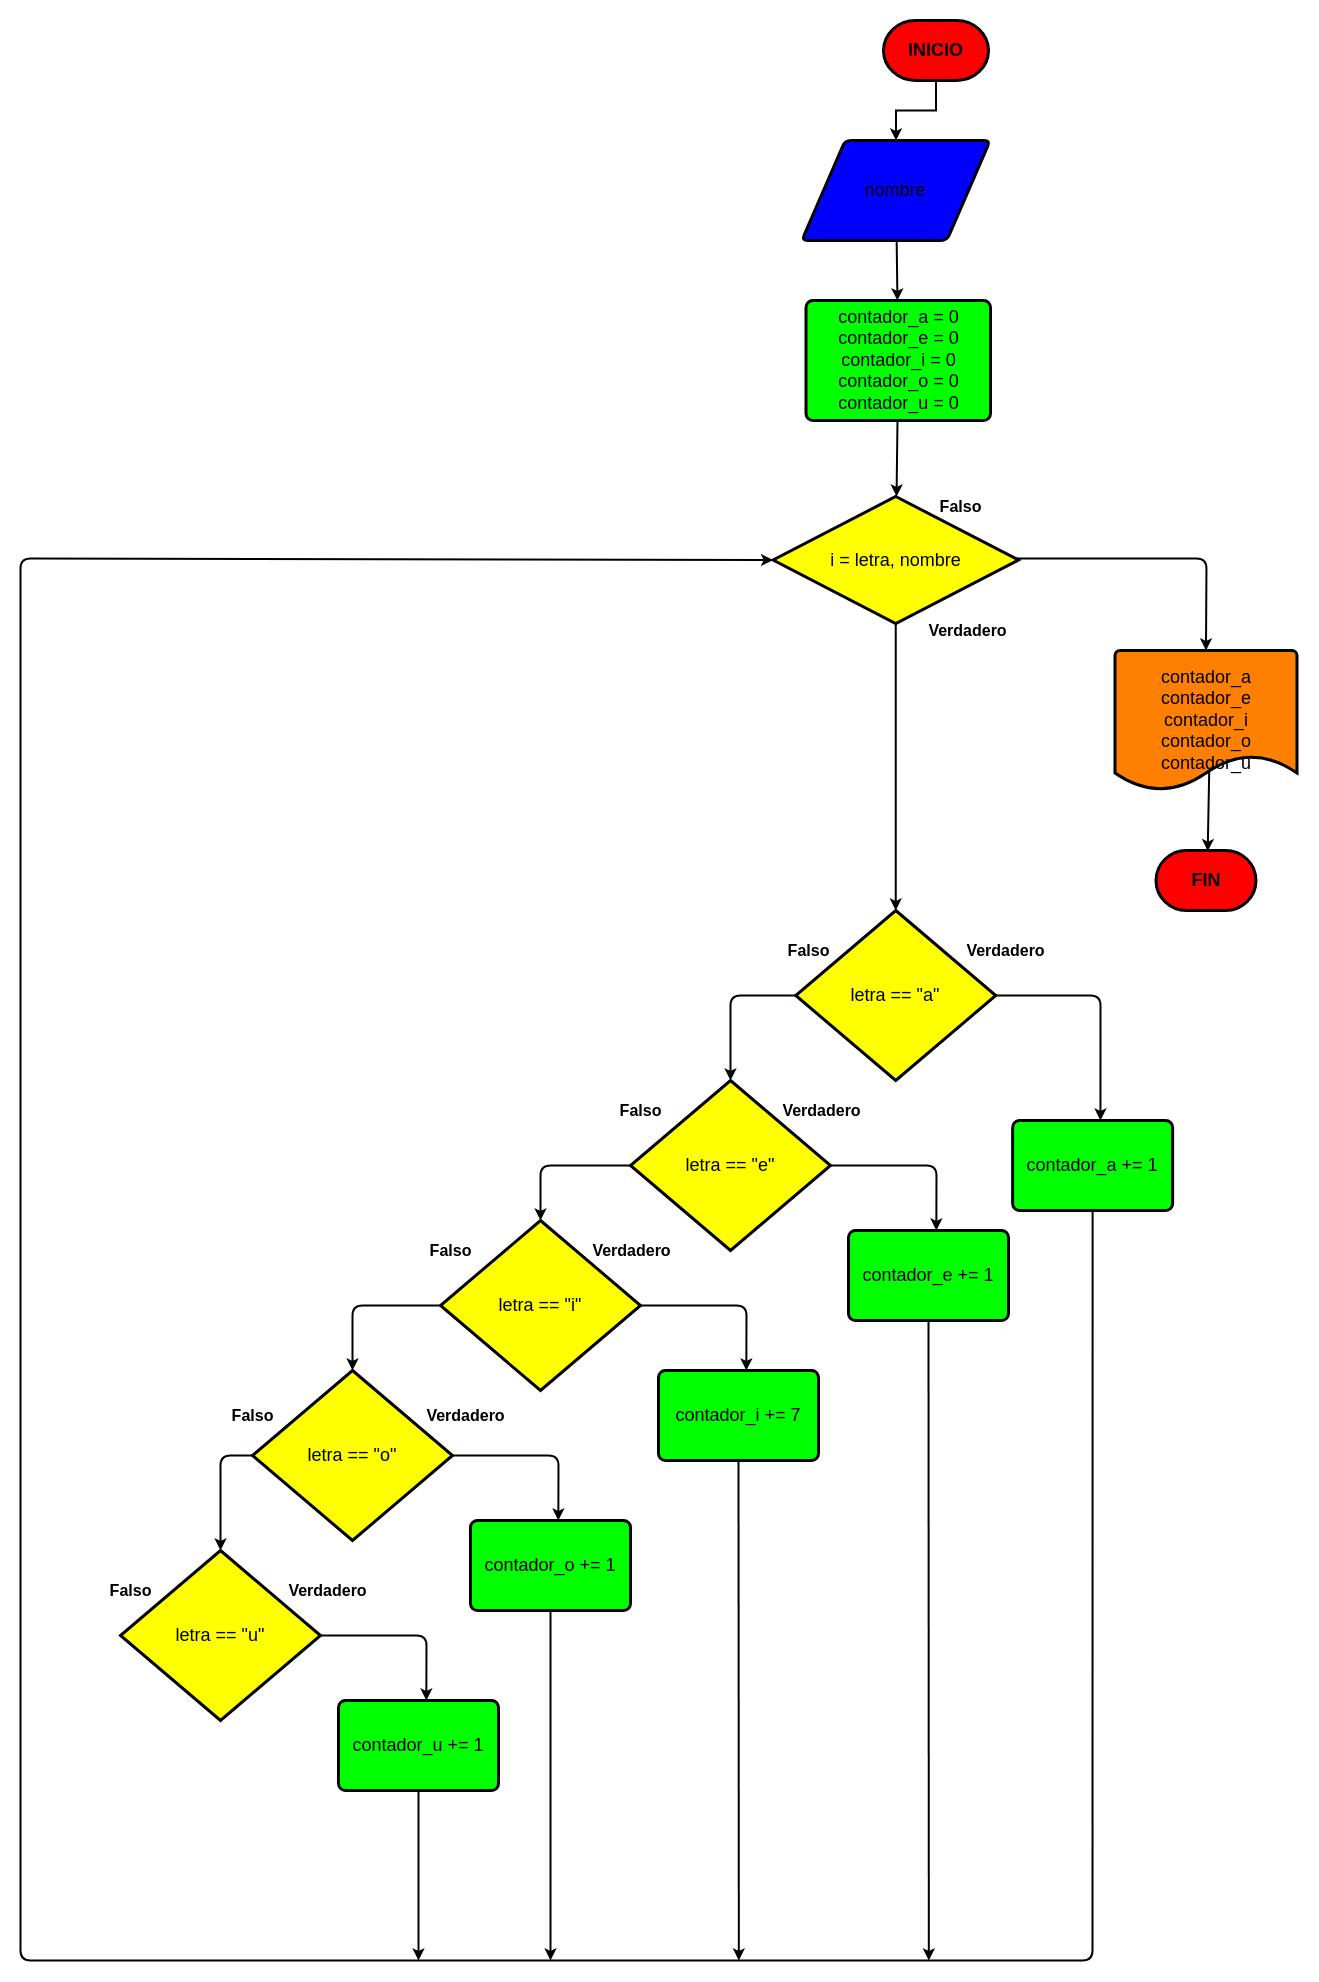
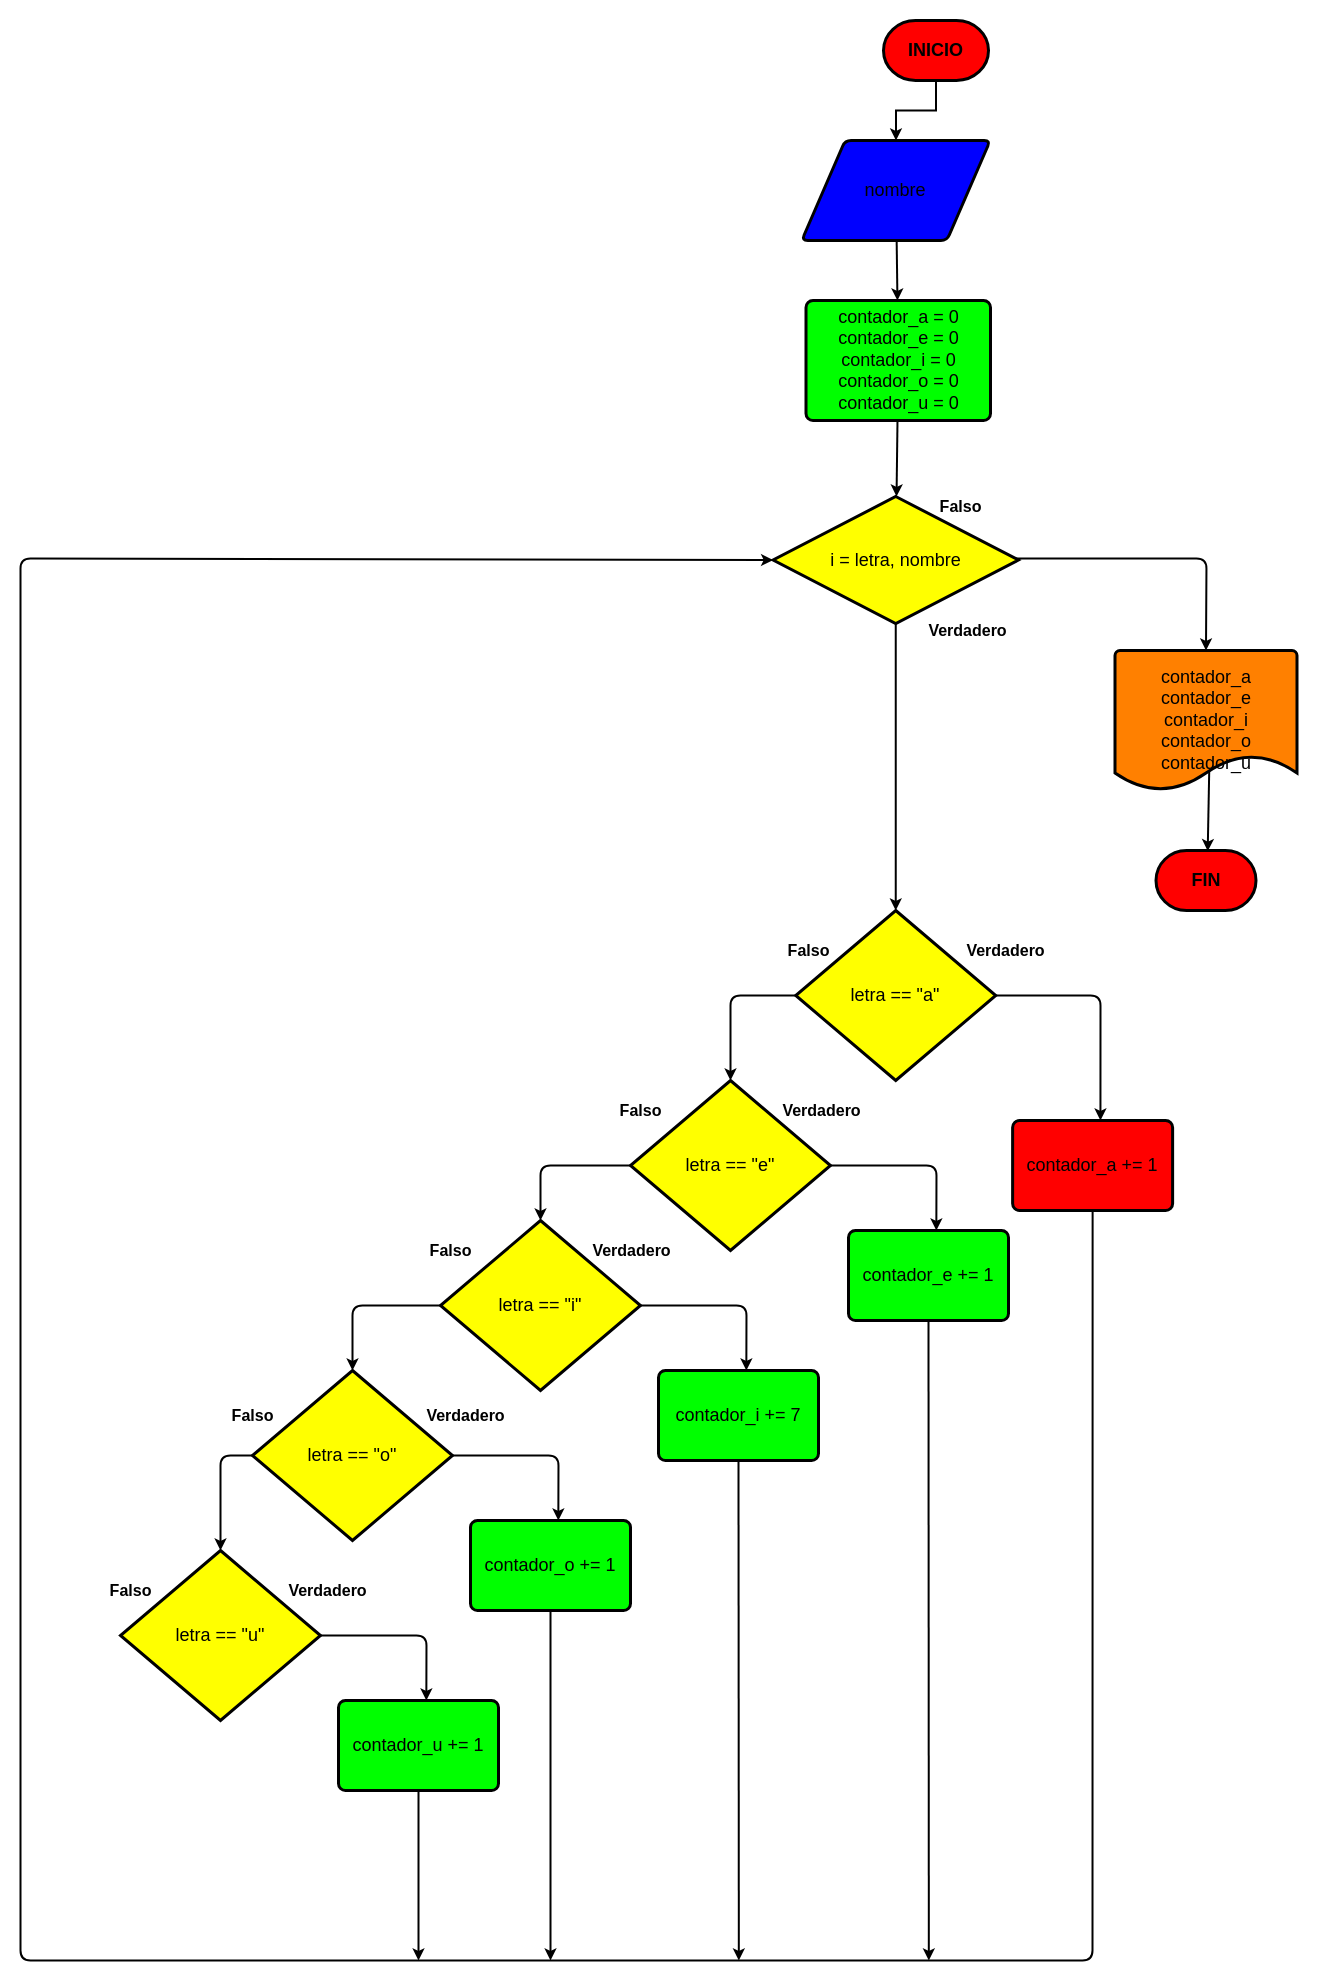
node "contador_a += 1": fillcolor #00ff00 -> #ff0000
